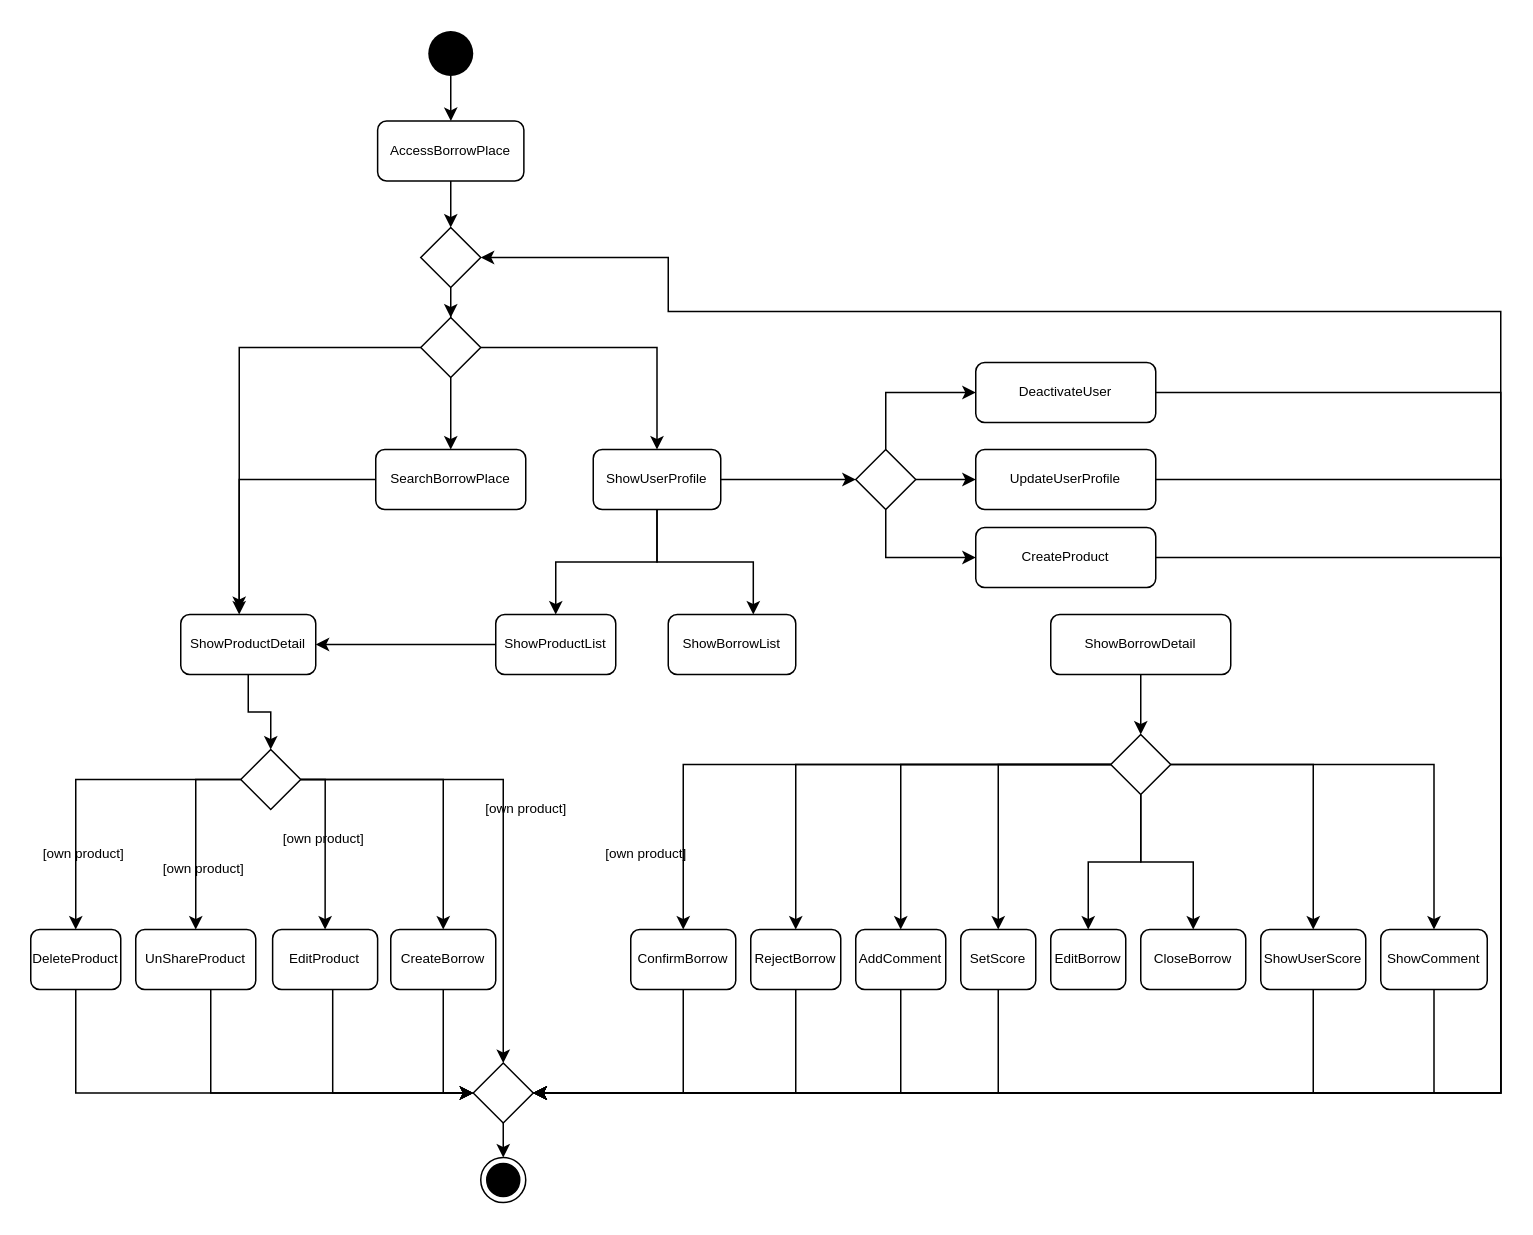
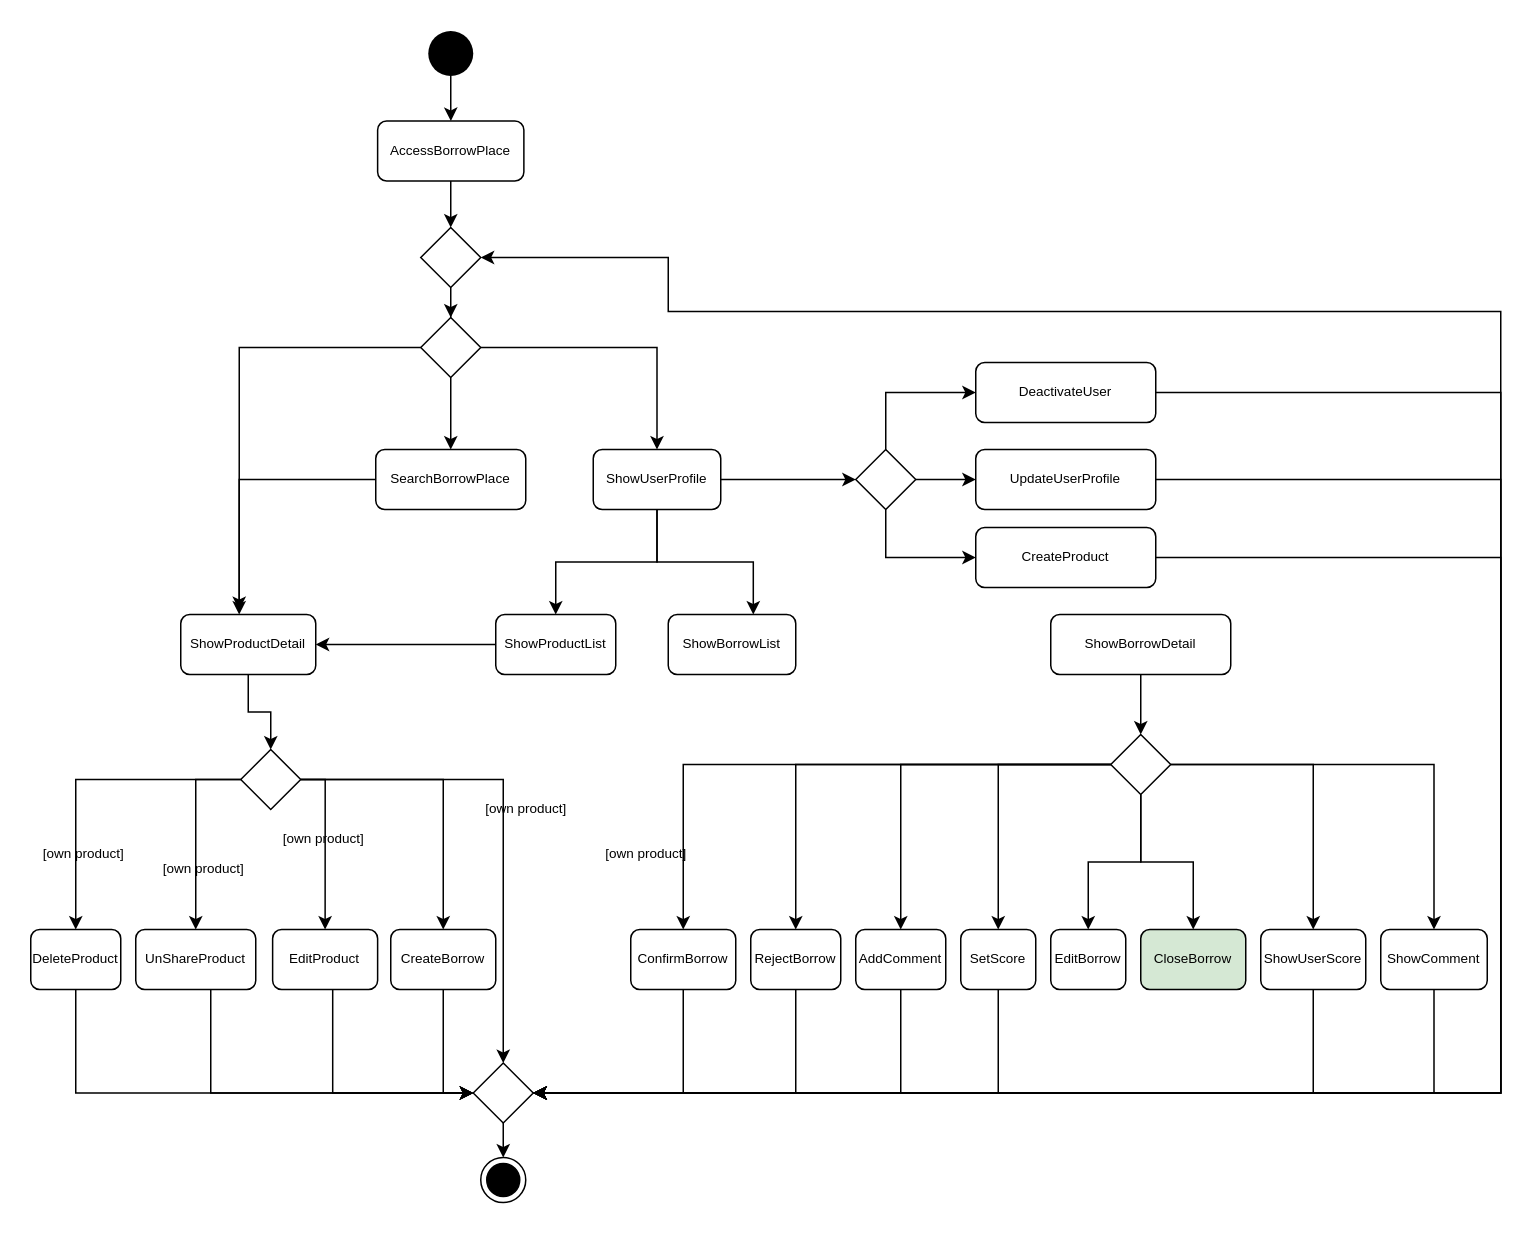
node "CloseBorrow": fillcolor #ffffff -> #d5e8d4
